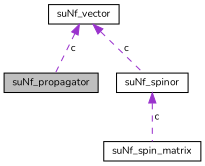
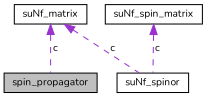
node "suNf_vector": label "suNf_vector" -> "suNf_matrix"
node "suNf_propagator": label "suNf_propagator" -> "spin_propagator"
edge "suNf_spin_matrix" -> "suNf_spinor": reversed
